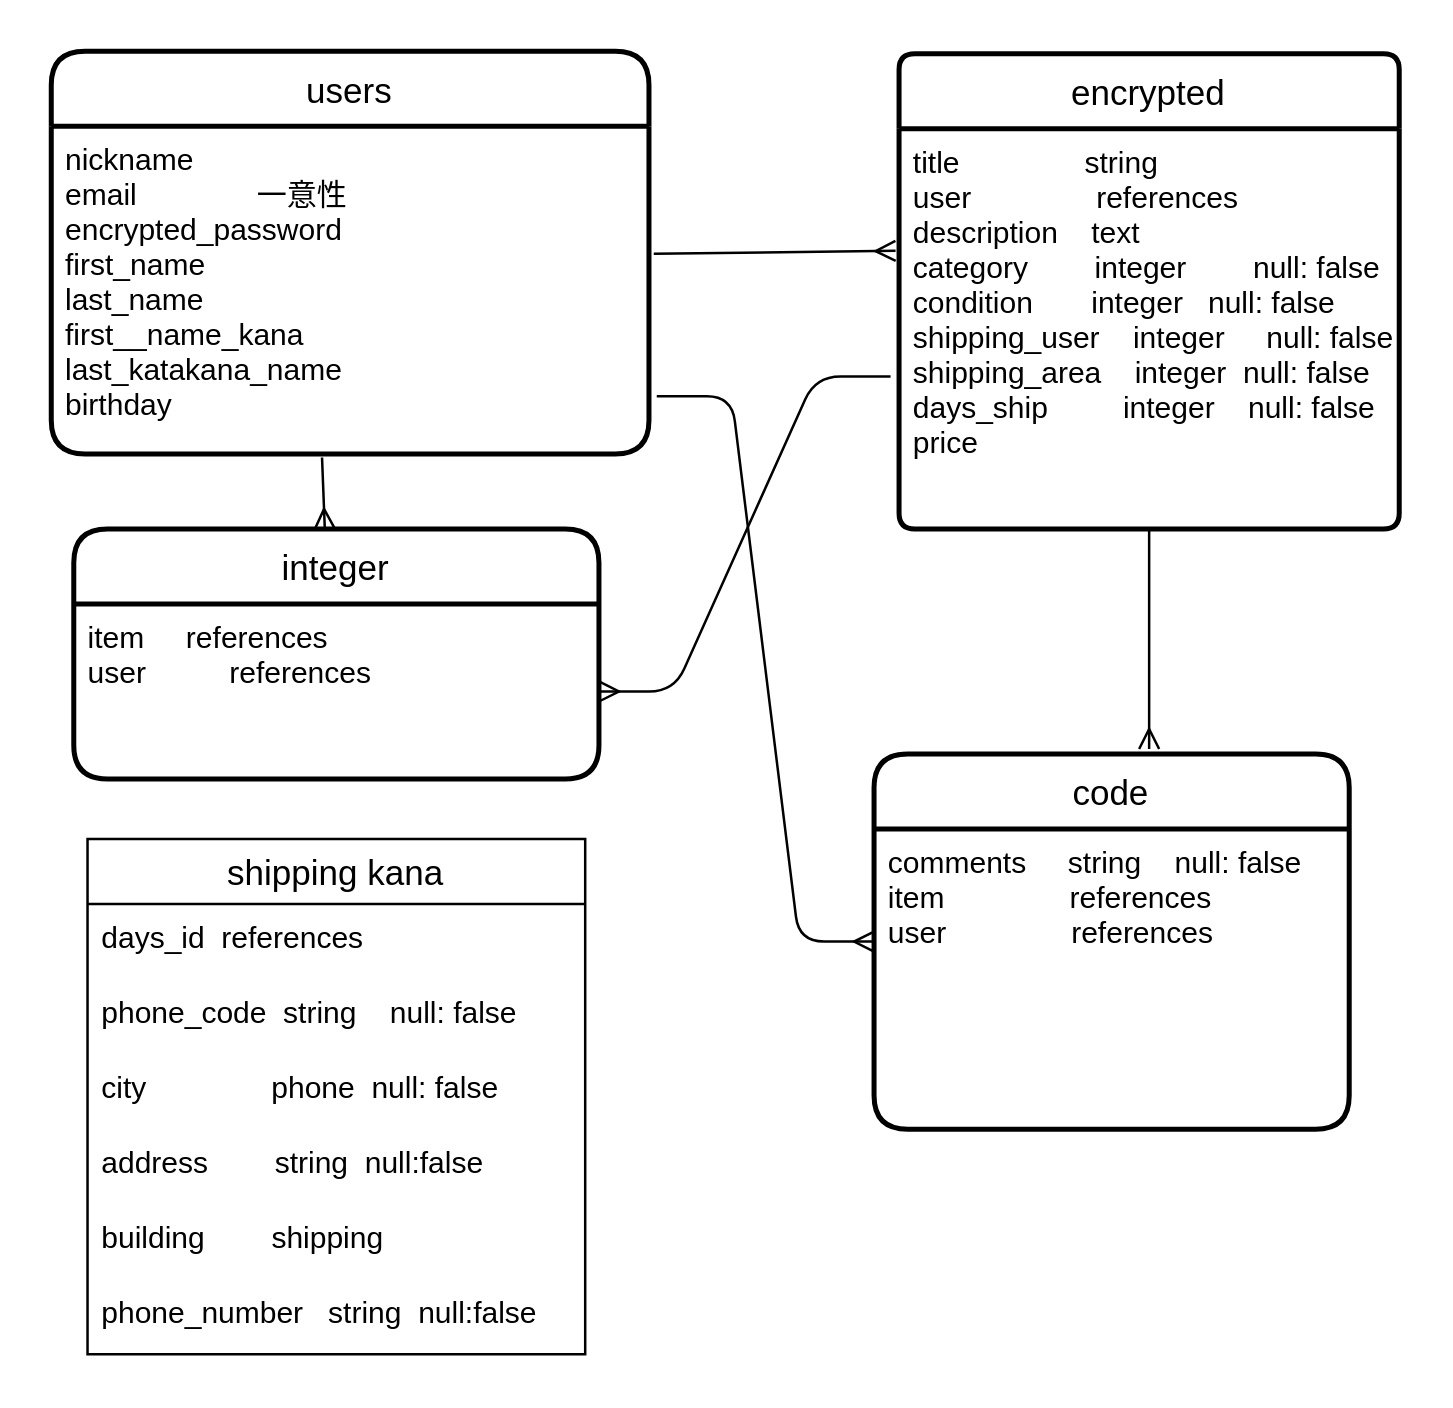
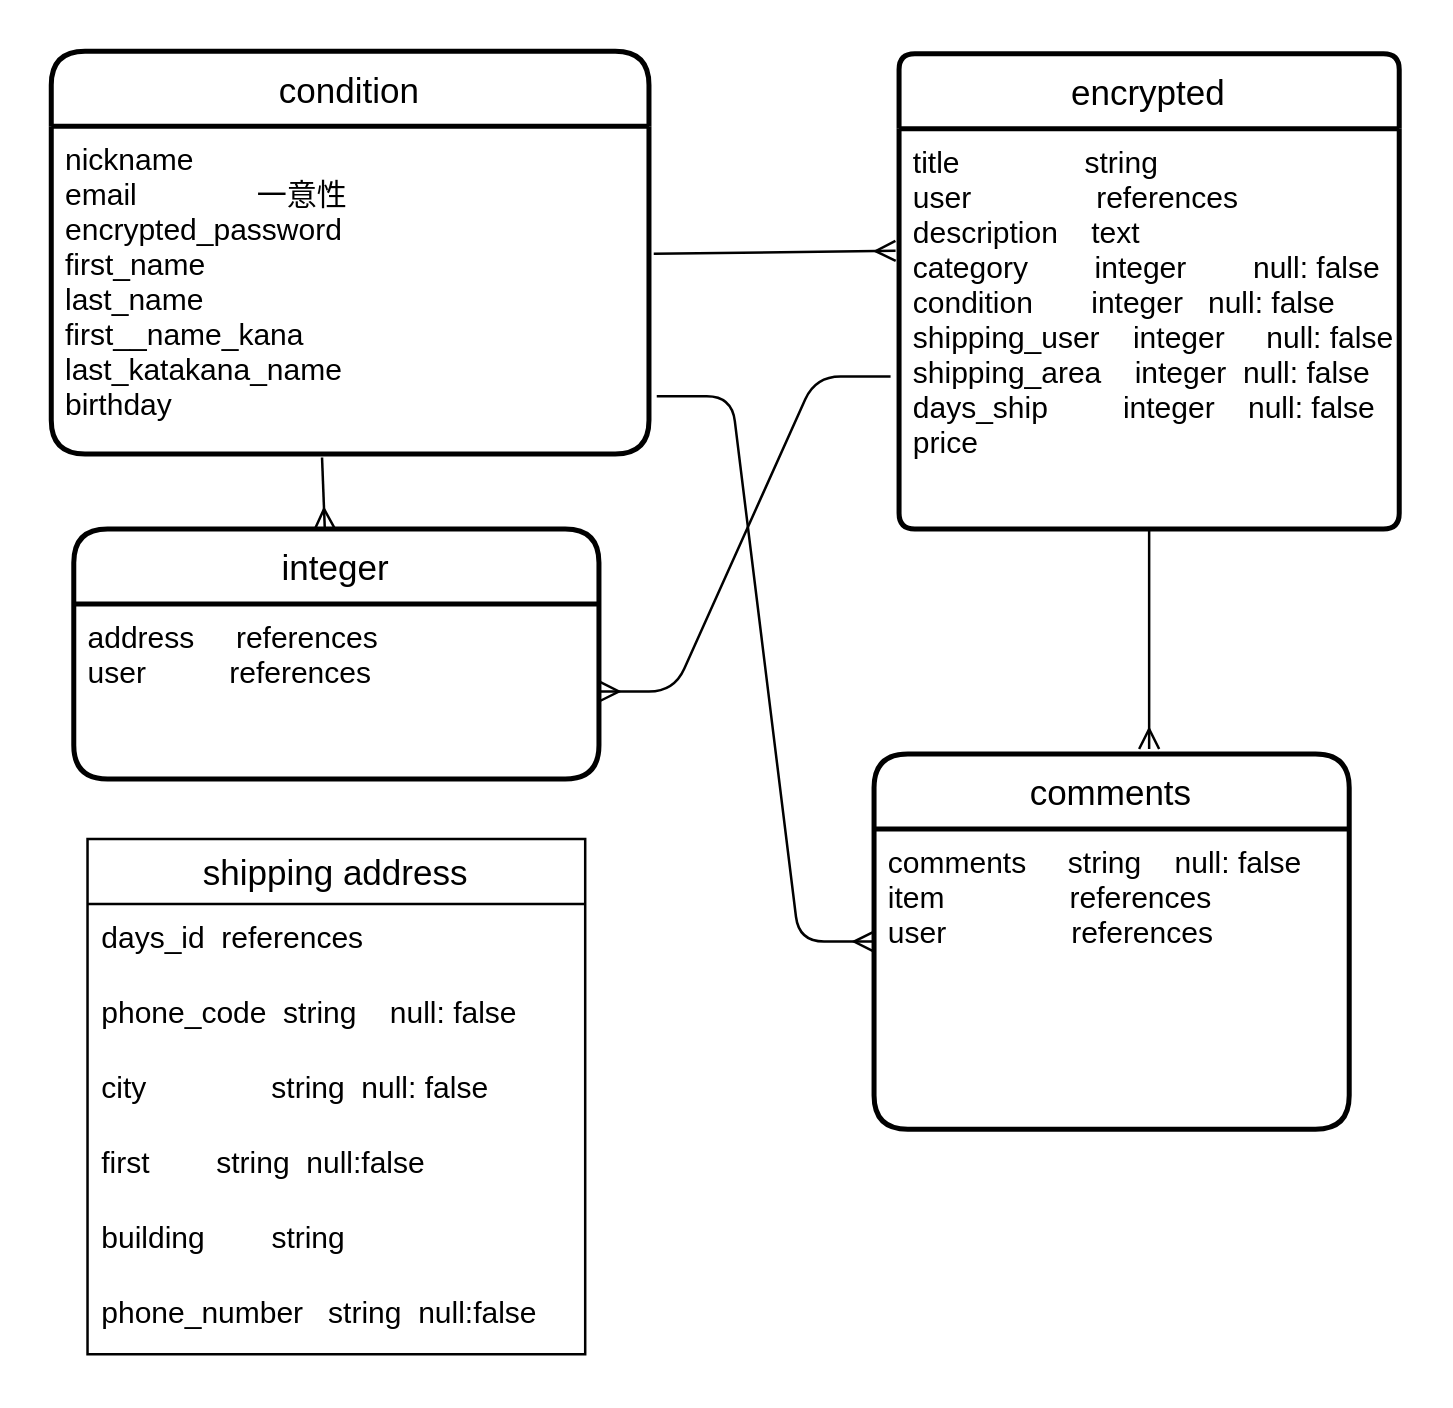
node "users": label "users" -> "condition"
node "item references user references": label "item references user references" -> "address references user references"
node "code": label "code" -> "comments"
node "shipping kana": label "shipping kana" -> "shipping address"
node "city phone null: false": label "city phone null: false" -> "city string null: false"
node "address string null:false": label "address string null:false" -> "first string null:false"
node "building shipping": label "building shipping" -> "building string"
